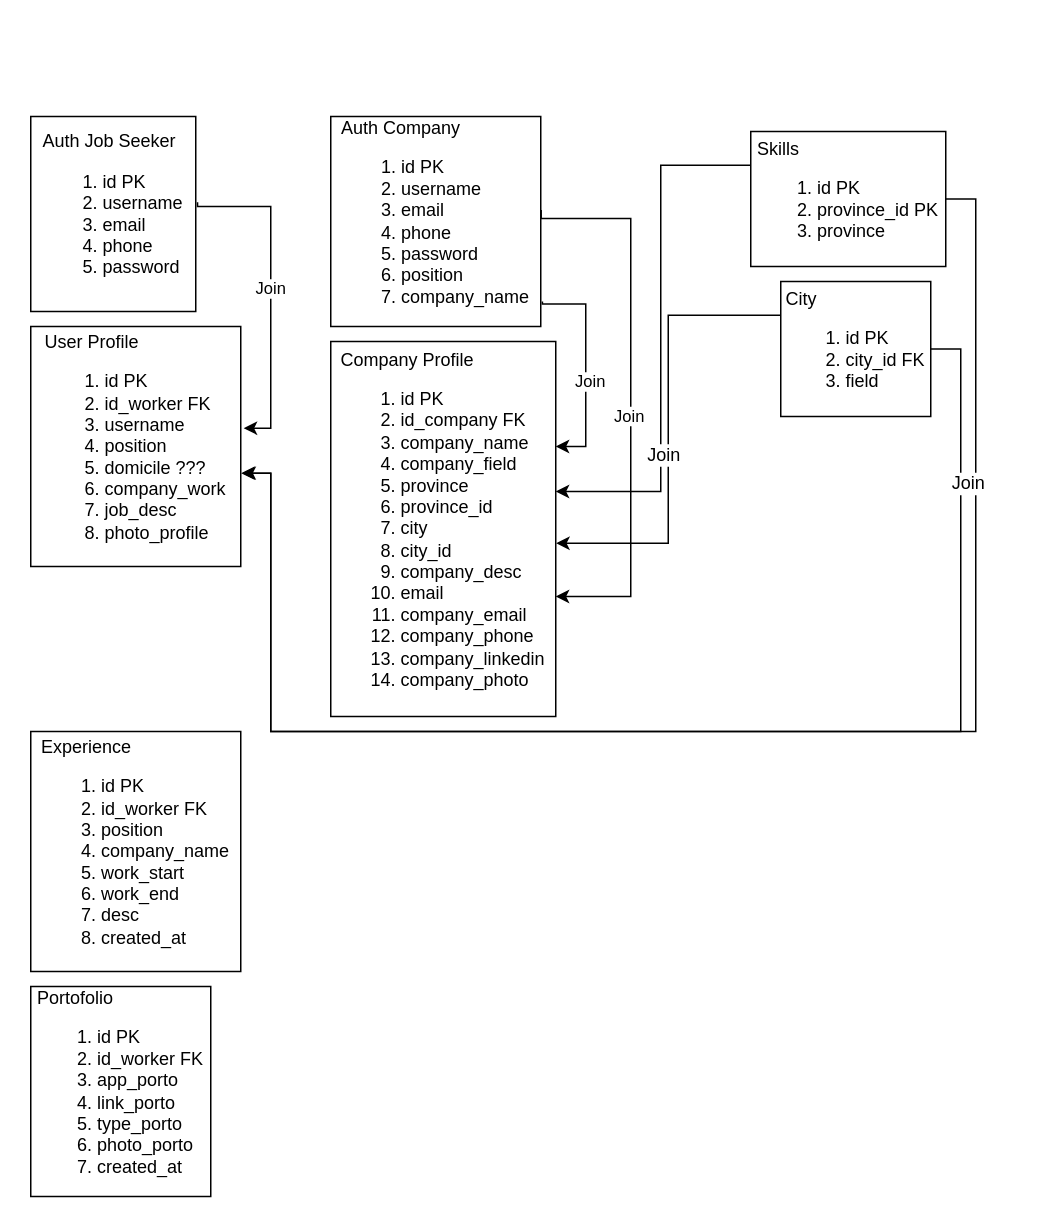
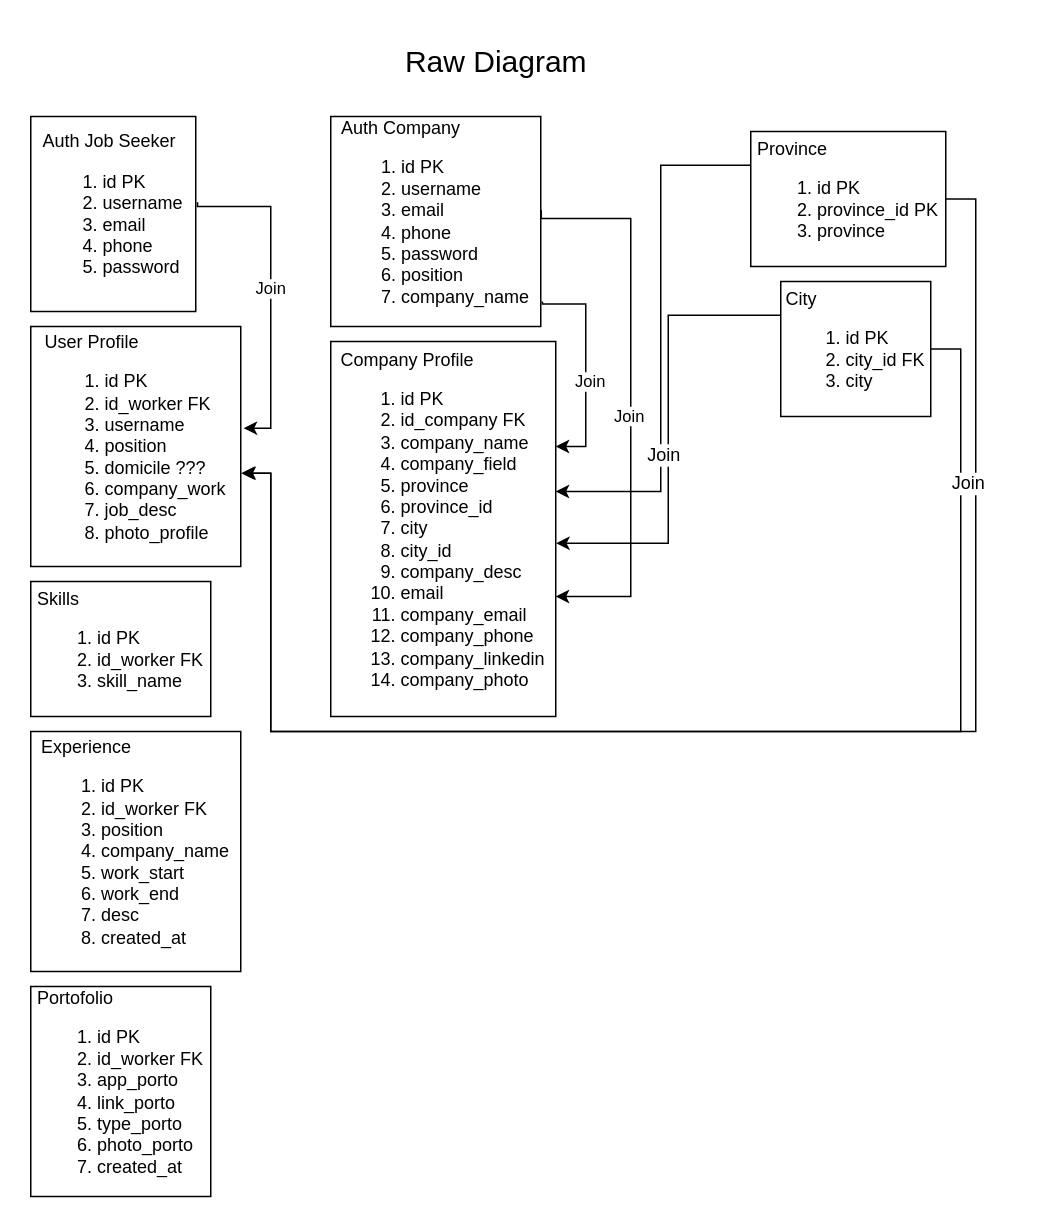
node "Raw Diagram": added
node "Skills id PK province_id PK province": label "Skills id PK province_id PK province" -> "Province id PK province_id PK province"
node "City id PK city_id FK field": label "City id PK city_id FK field" -> "City id PK city_id FK city"
node "Skills id PK id_worker FK skill_name": added
